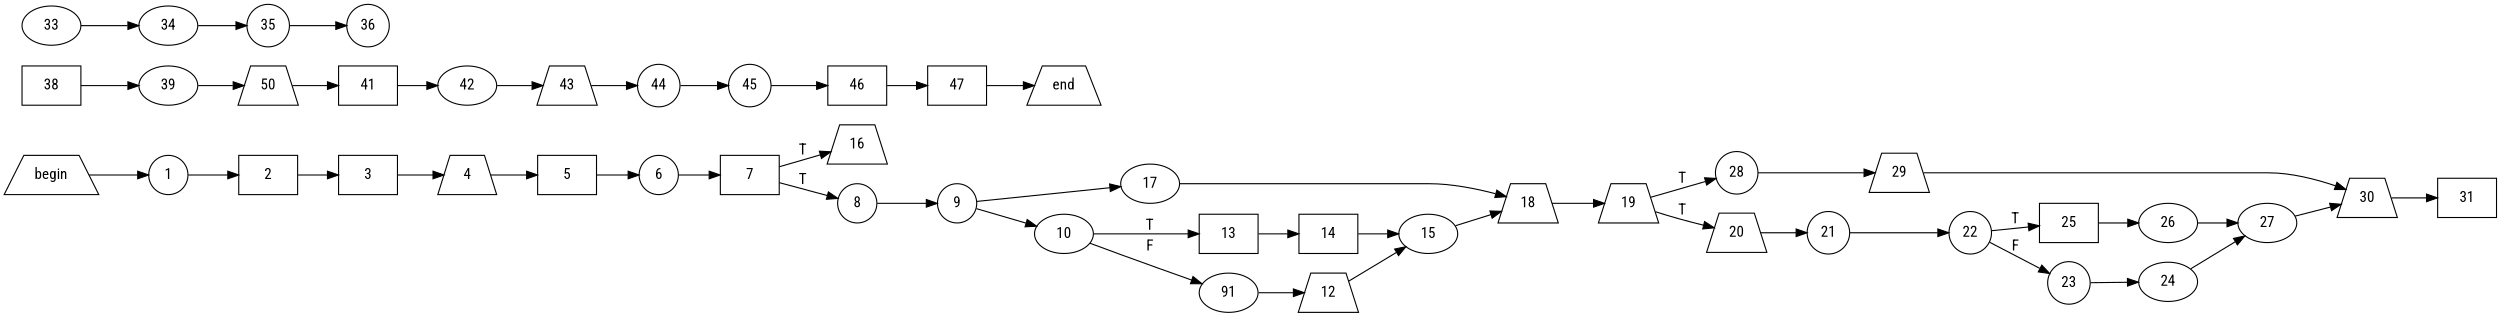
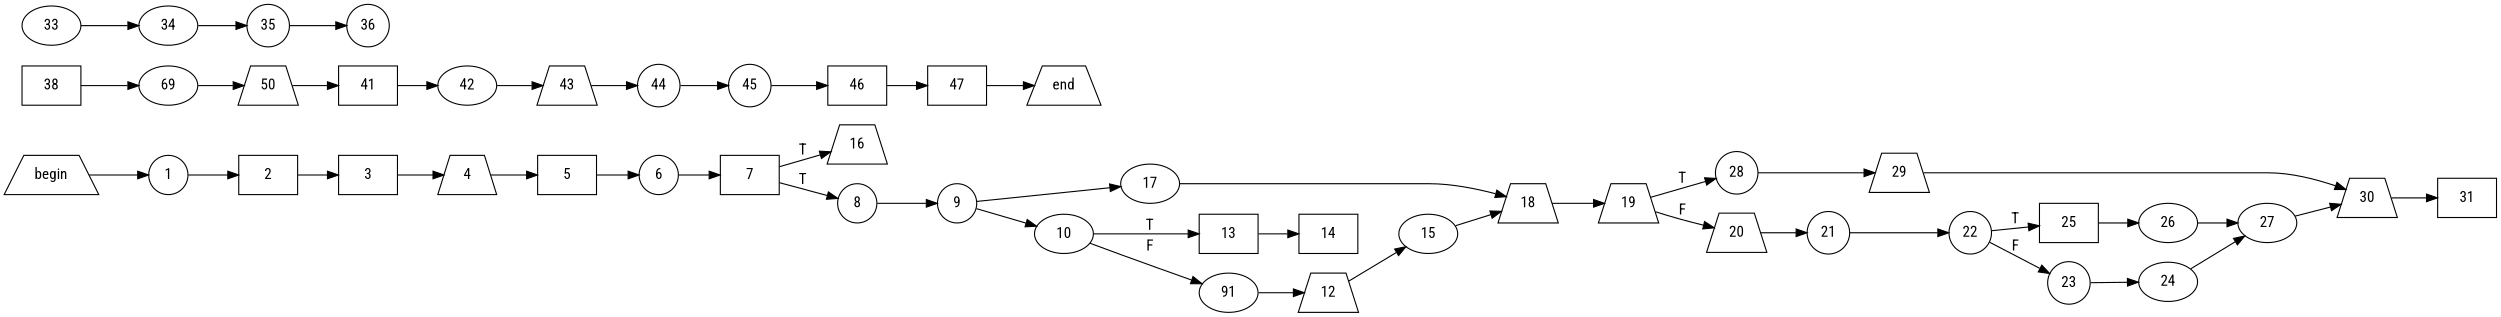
node "39": label "39" -> "69"
edge "19" -> "20": label "T" -> "F"
edge "14" -> "15": removed
